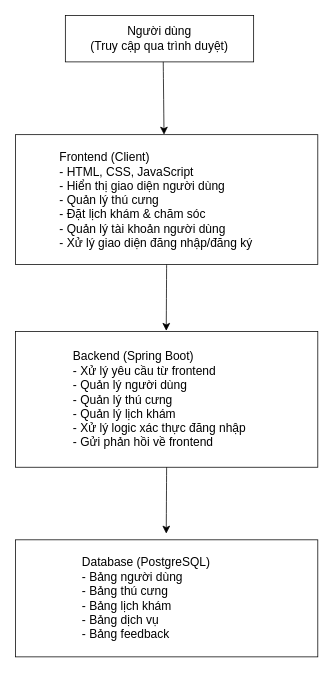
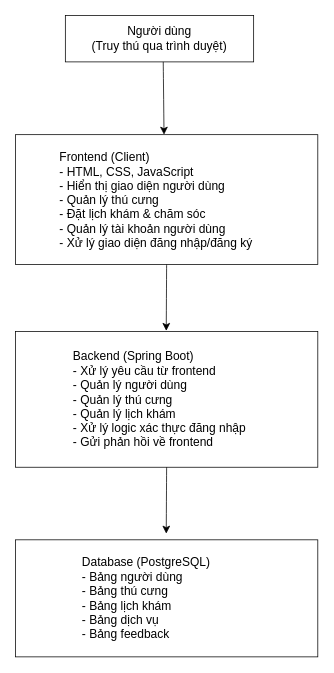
node "Người dùng (Truy cập qua trình duyệt)": label "Người dùng (Truy cập qua trình duyệt)" -> "Người dùng (Truy thú qua trình duyệt)"
